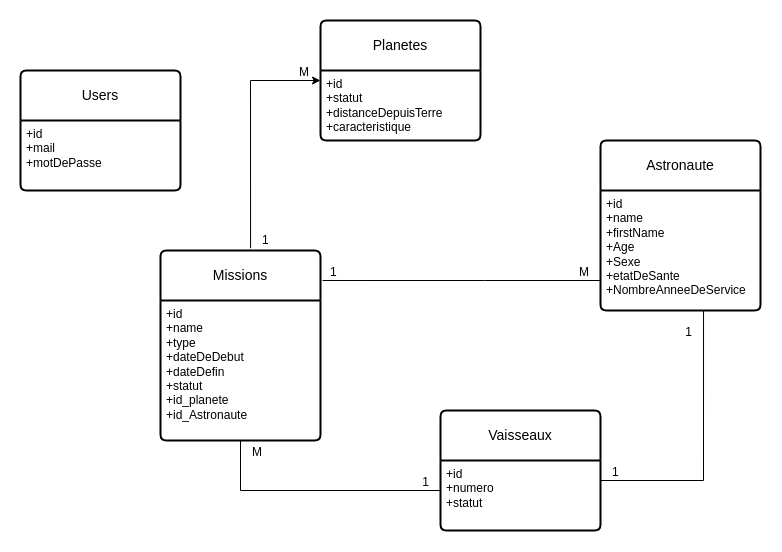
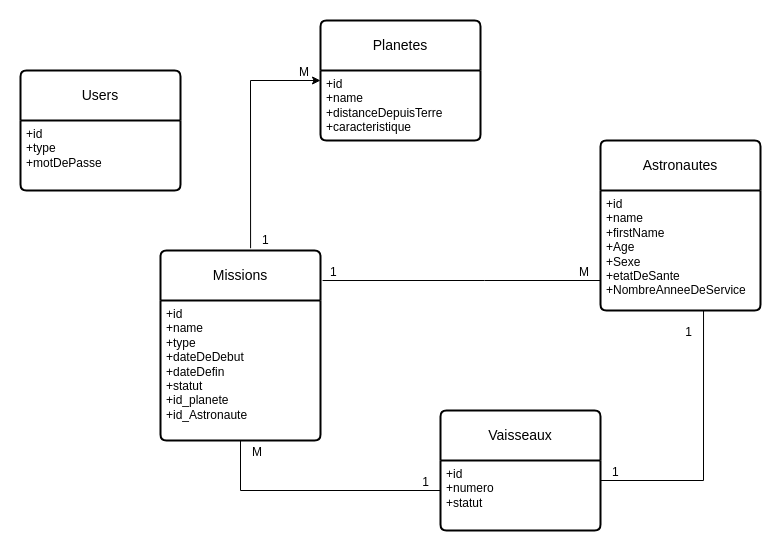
node "+id +statut +distanceDepuisTerre +caracteristique": label "+id +statut +distanceDepuisTerre +caracteristique" -> "+id +name +distanceDepuisTerre +caracteristique"
node "+id +mail +motDePasse": label "+id +mail +motDePasse" -> "+id +type +motDePasse"
node "Astronaute": label "Astronaute" -> "Astronautes"
